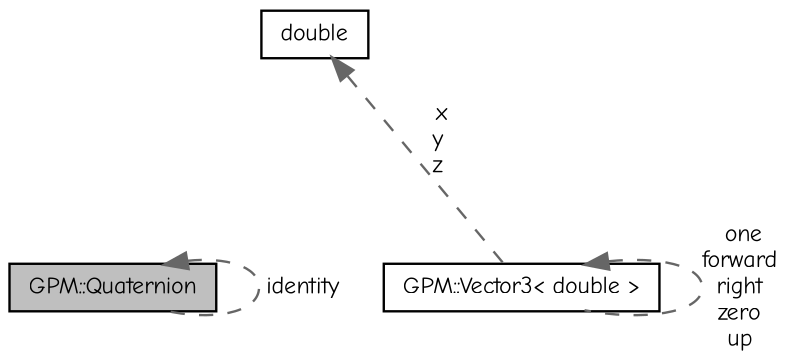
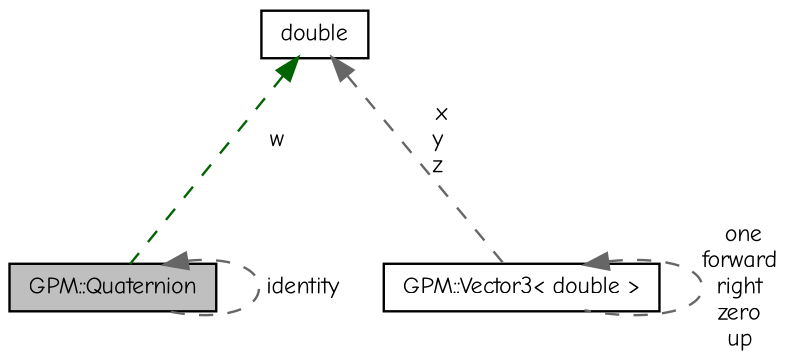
edge "GPM::Quaternion" -> "double": added, label "w"
